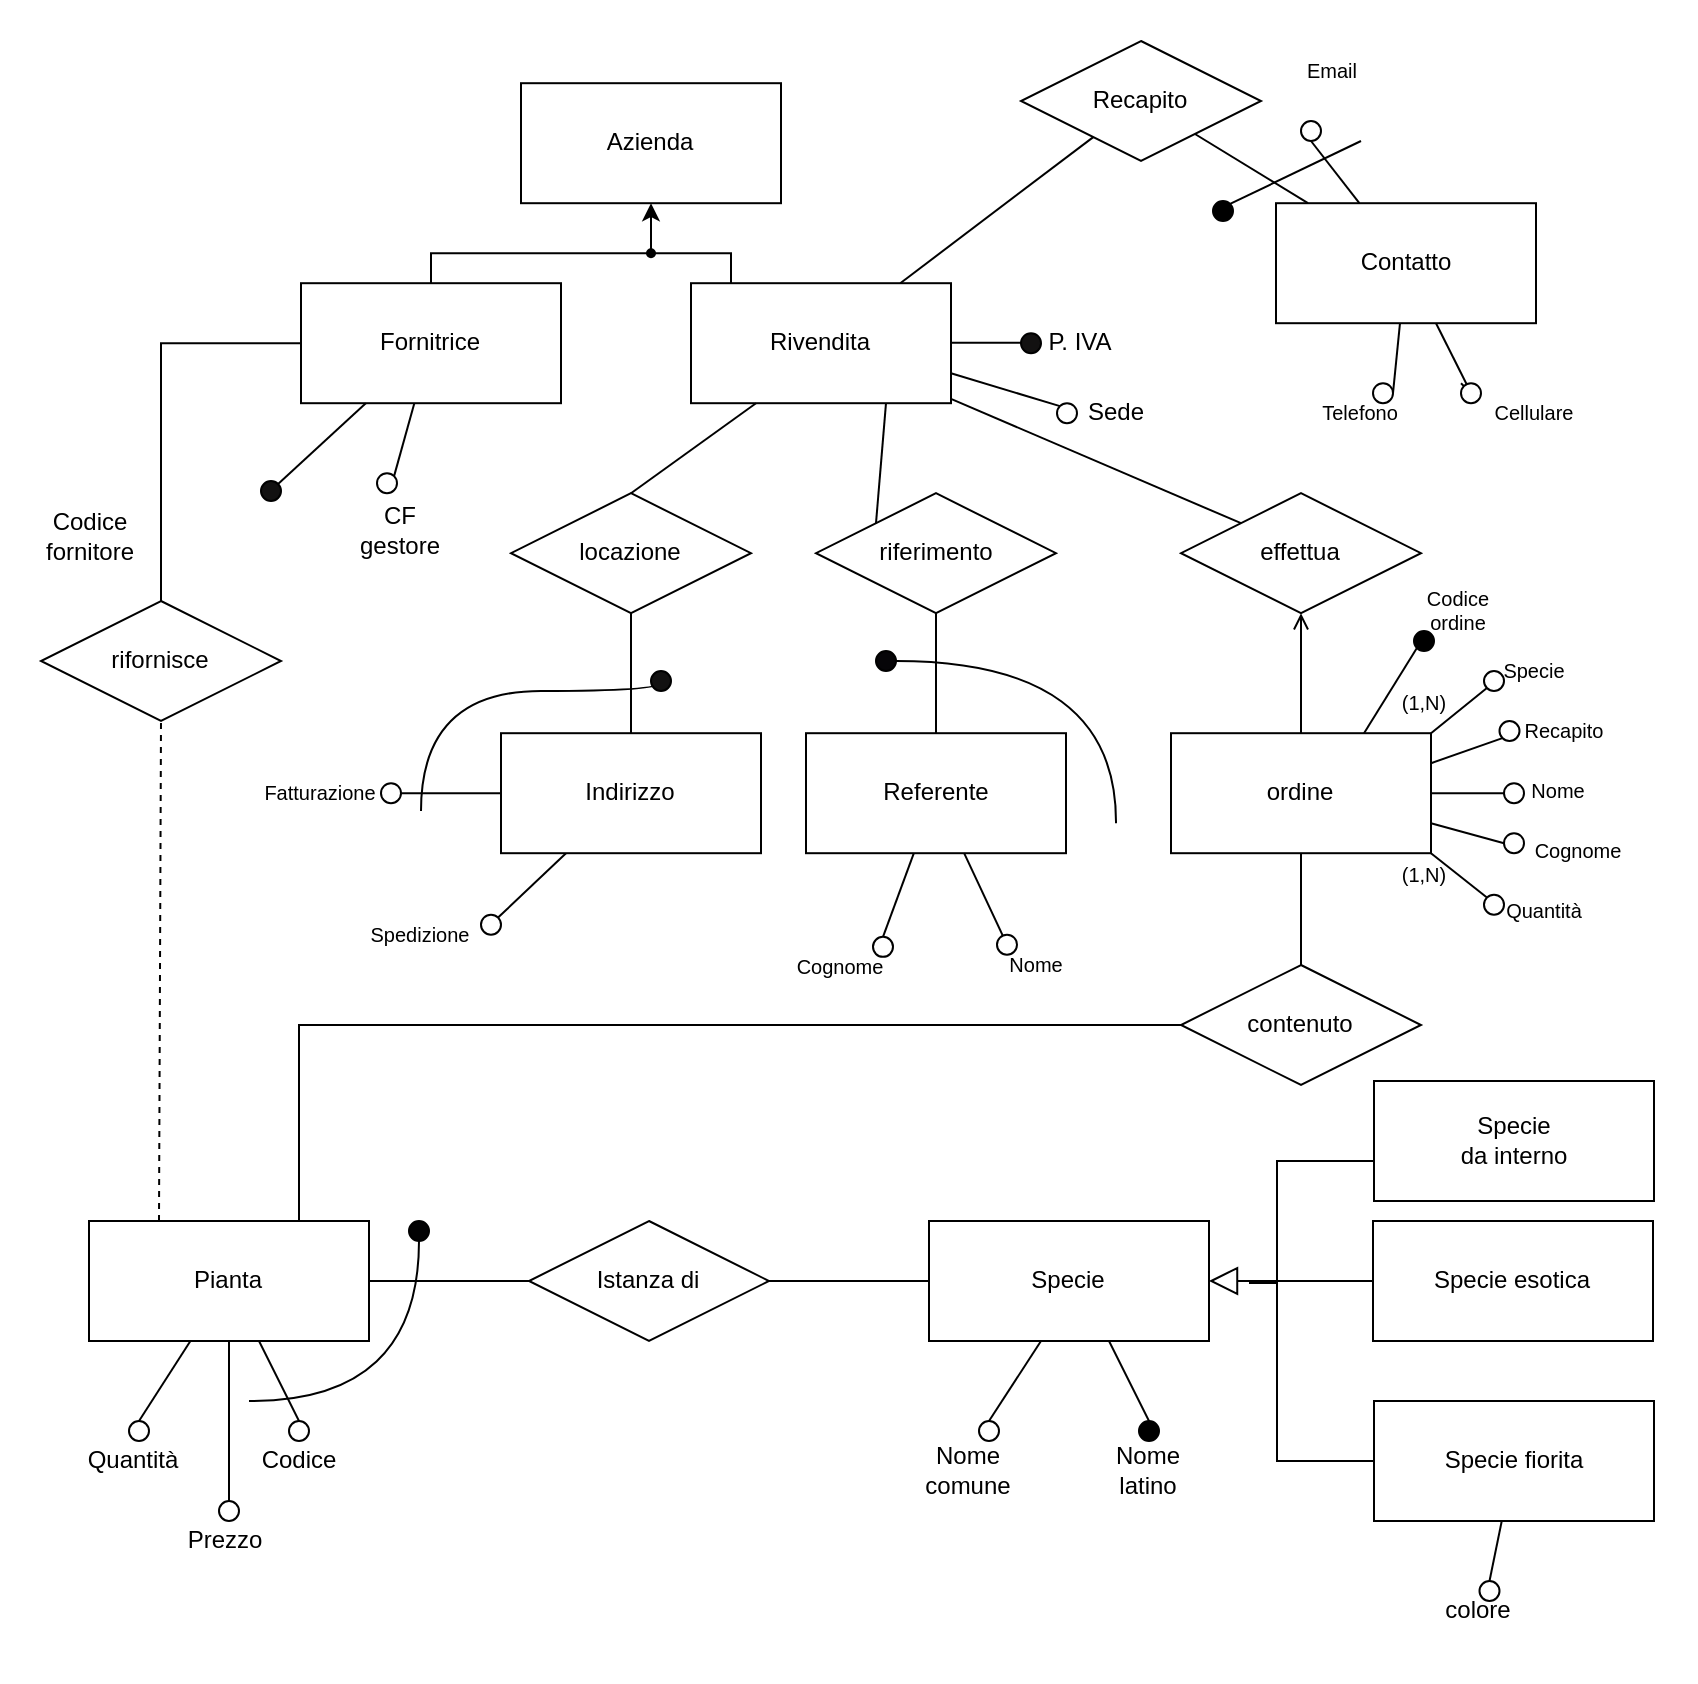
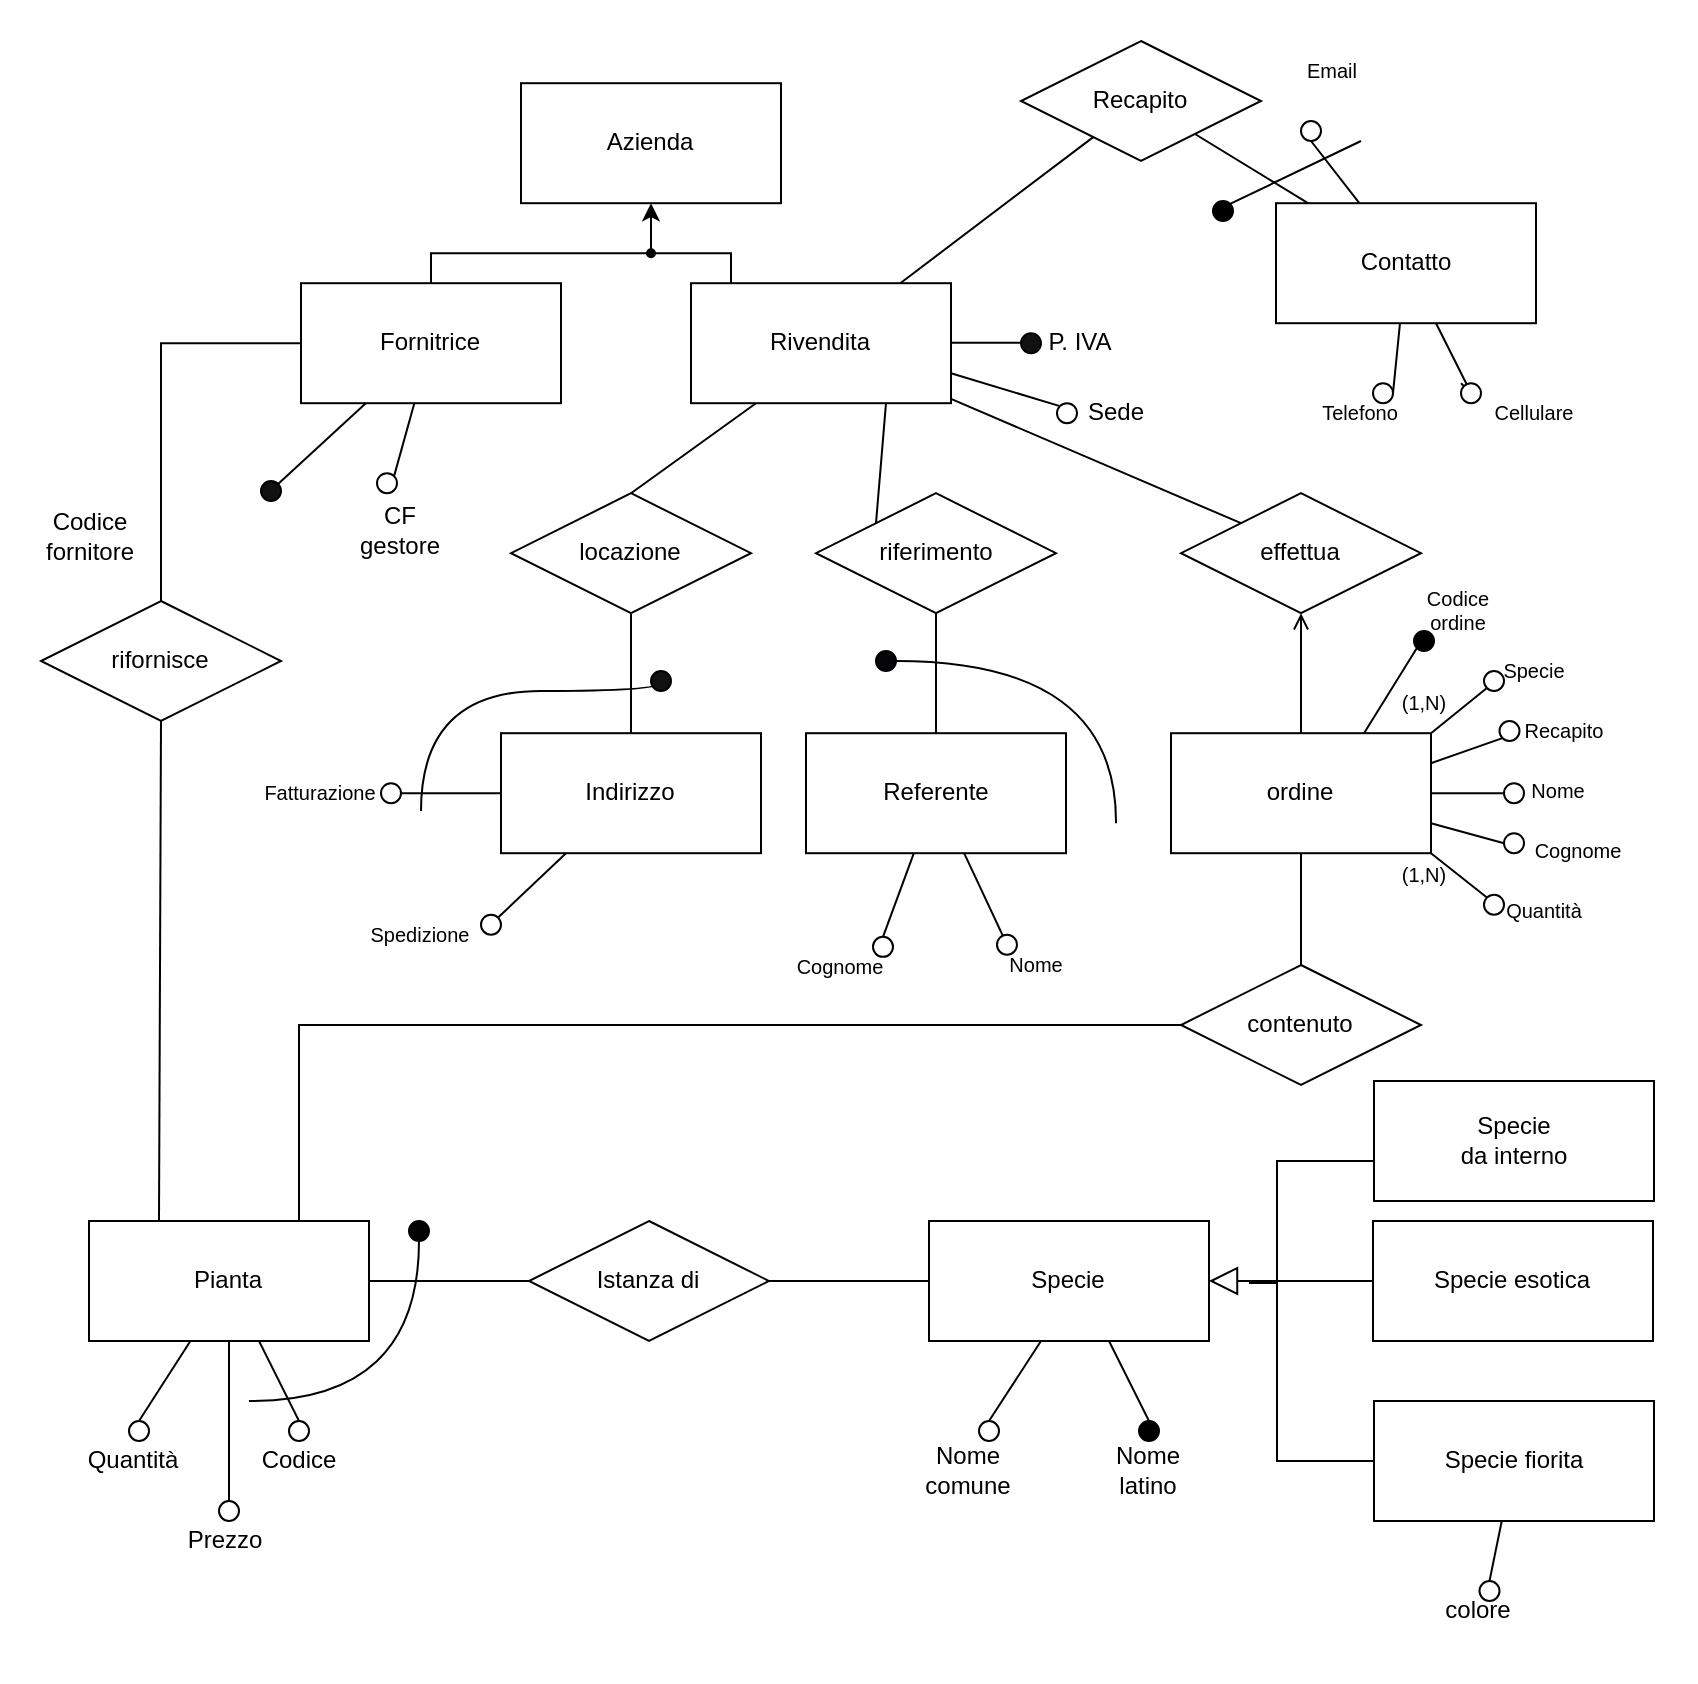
edge "rifornisce" -- "Pianta": style dashed -> solid
